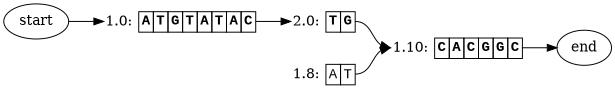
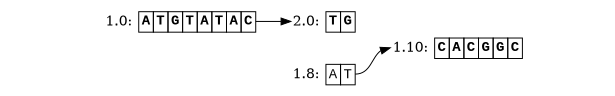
node "start": removed
edge "2.0:" -> "1.10:": removed
node "end": removed
